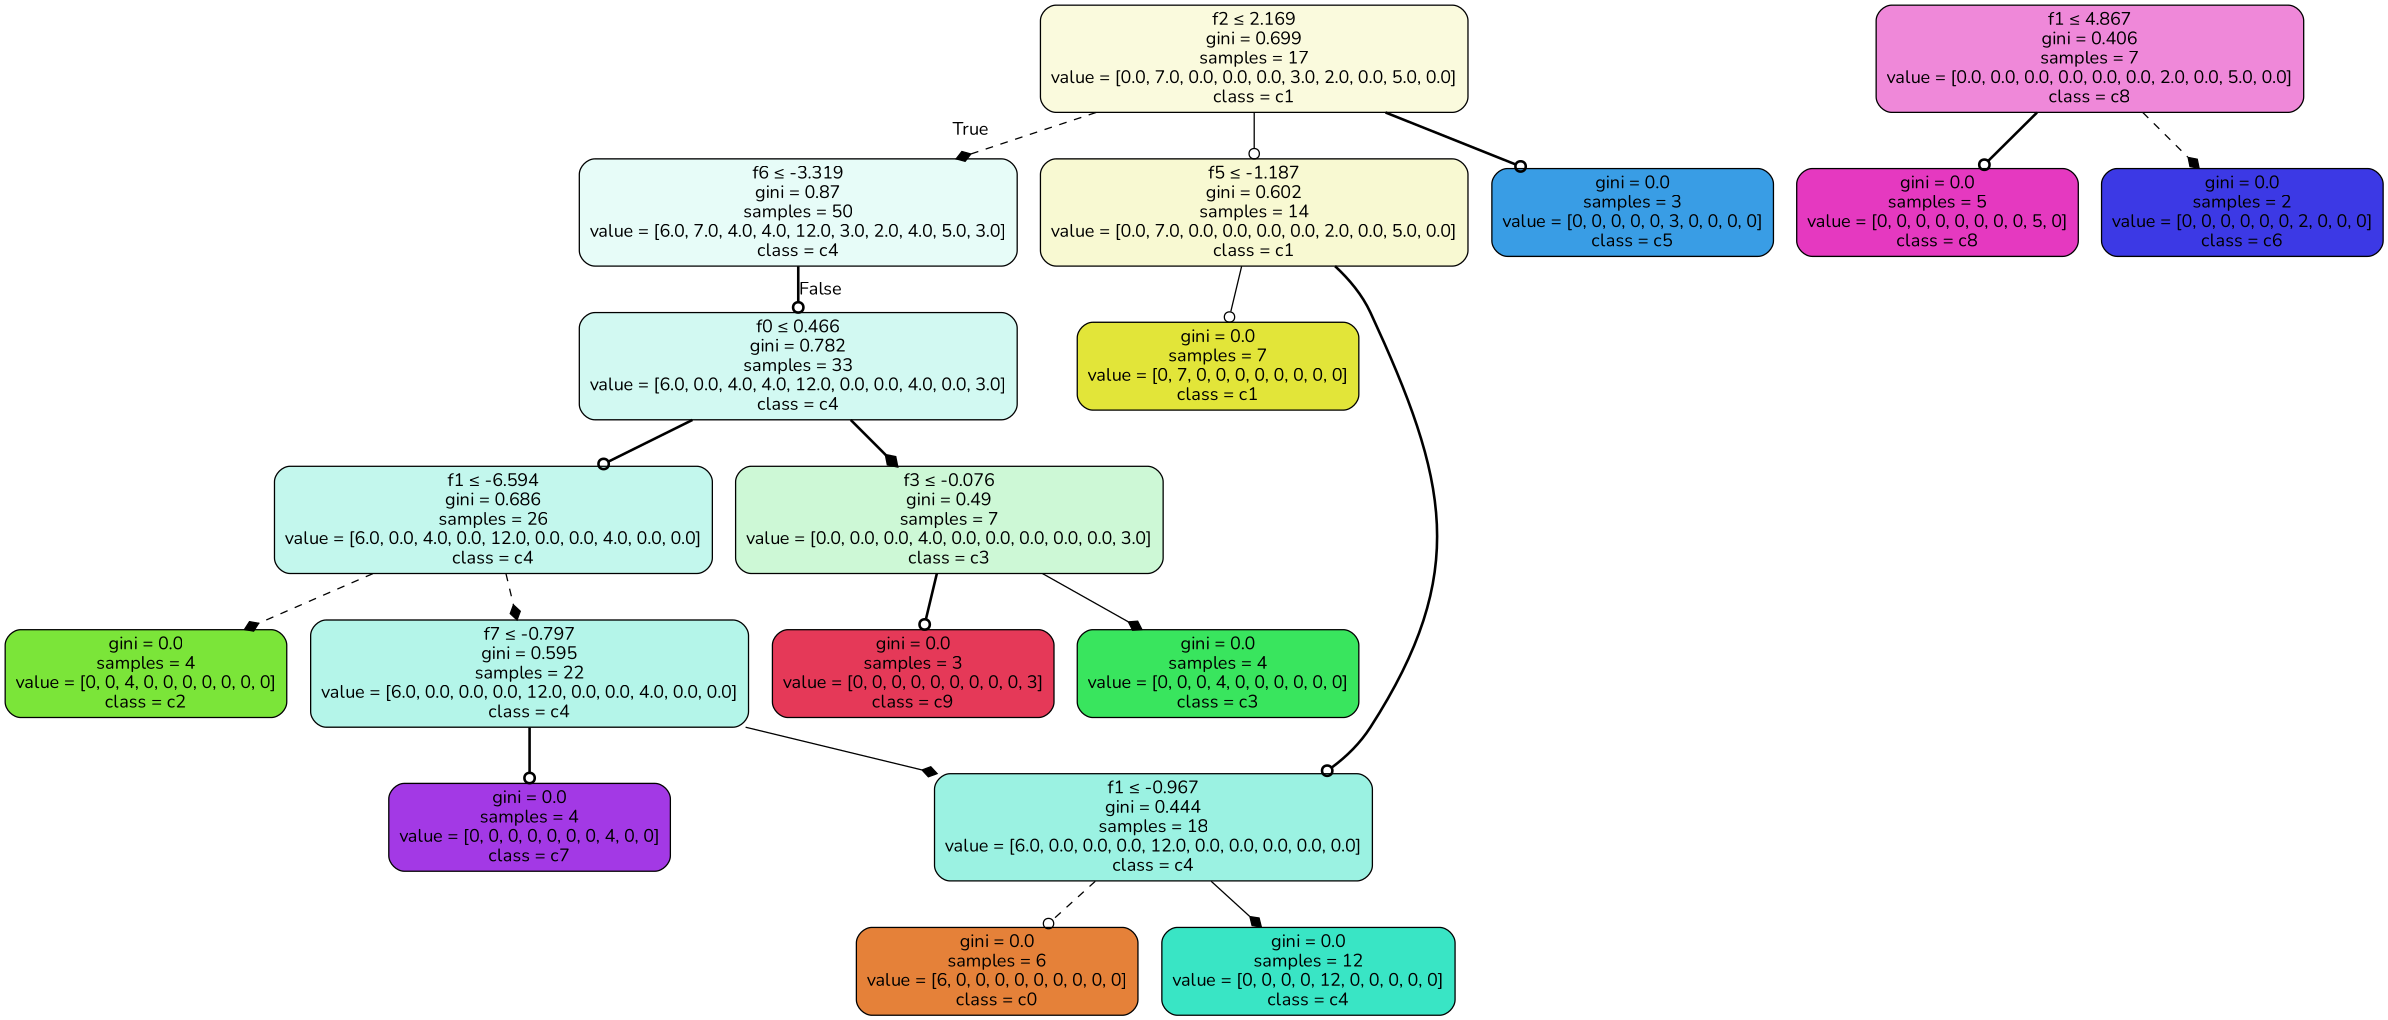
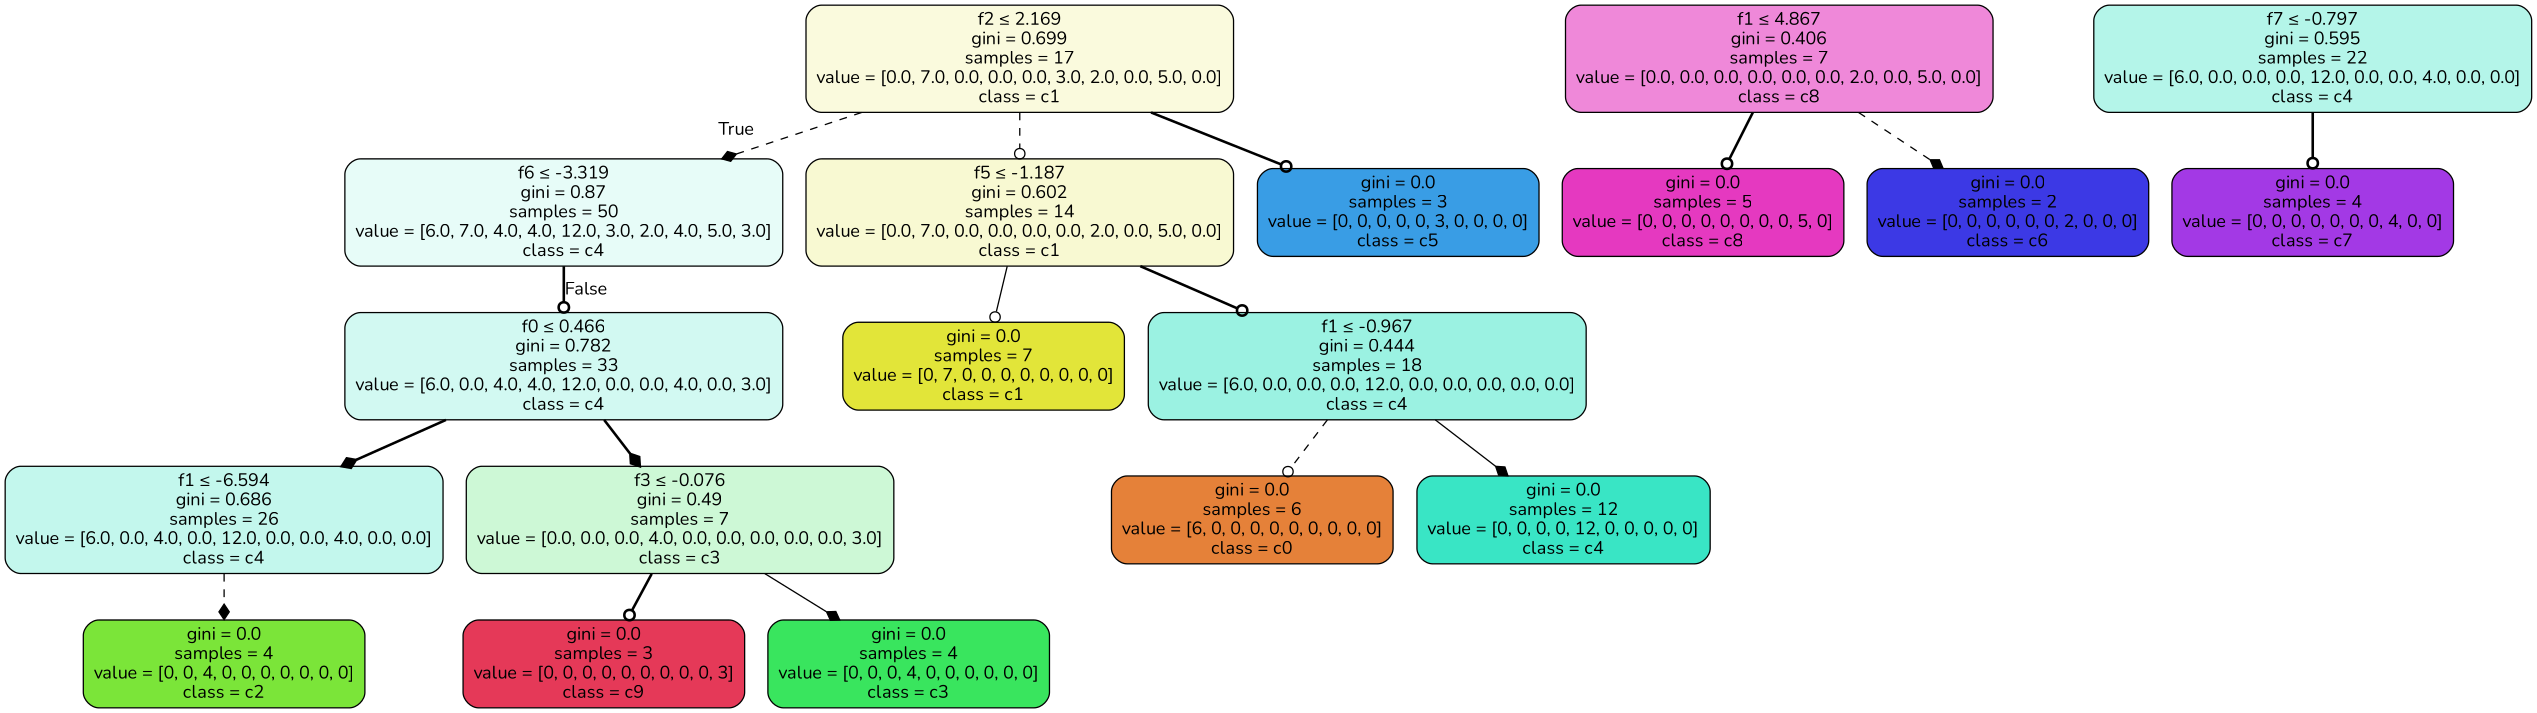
edge "f2 ≤ 2.169" -> "f5 ≤ -1.187": style solid -> dashed
edge "f0 ≤ 0.466" -> "f1 ≤ -6.594": arrowhead odot -> diamond
edge "f1 ≤ -6.594" -> "f7 ≤ -0.797": removed
edge "f7 ≤ -0.797" -> "f1 ≤ -0.967": removed
